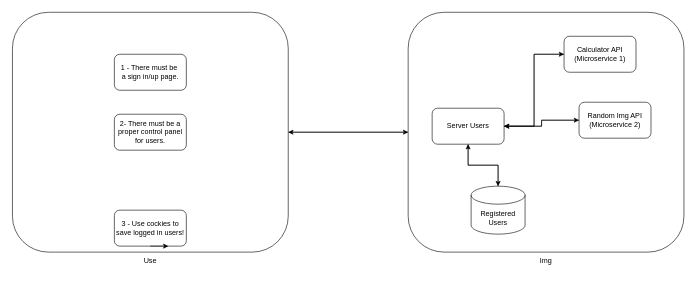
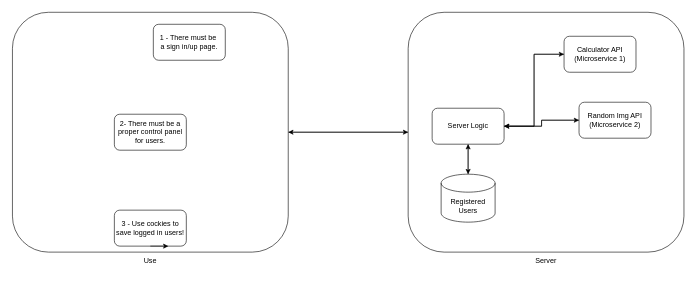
node "1 - There must be a sign in/up page.": moved (150, 72) -> (189, 42)
node "Server Users": label "Server Users" -> "Server Logic"
node "Registered Users": moved (498, 210) -> (468, 198)
node "Img": label "Img" -> "Server"
